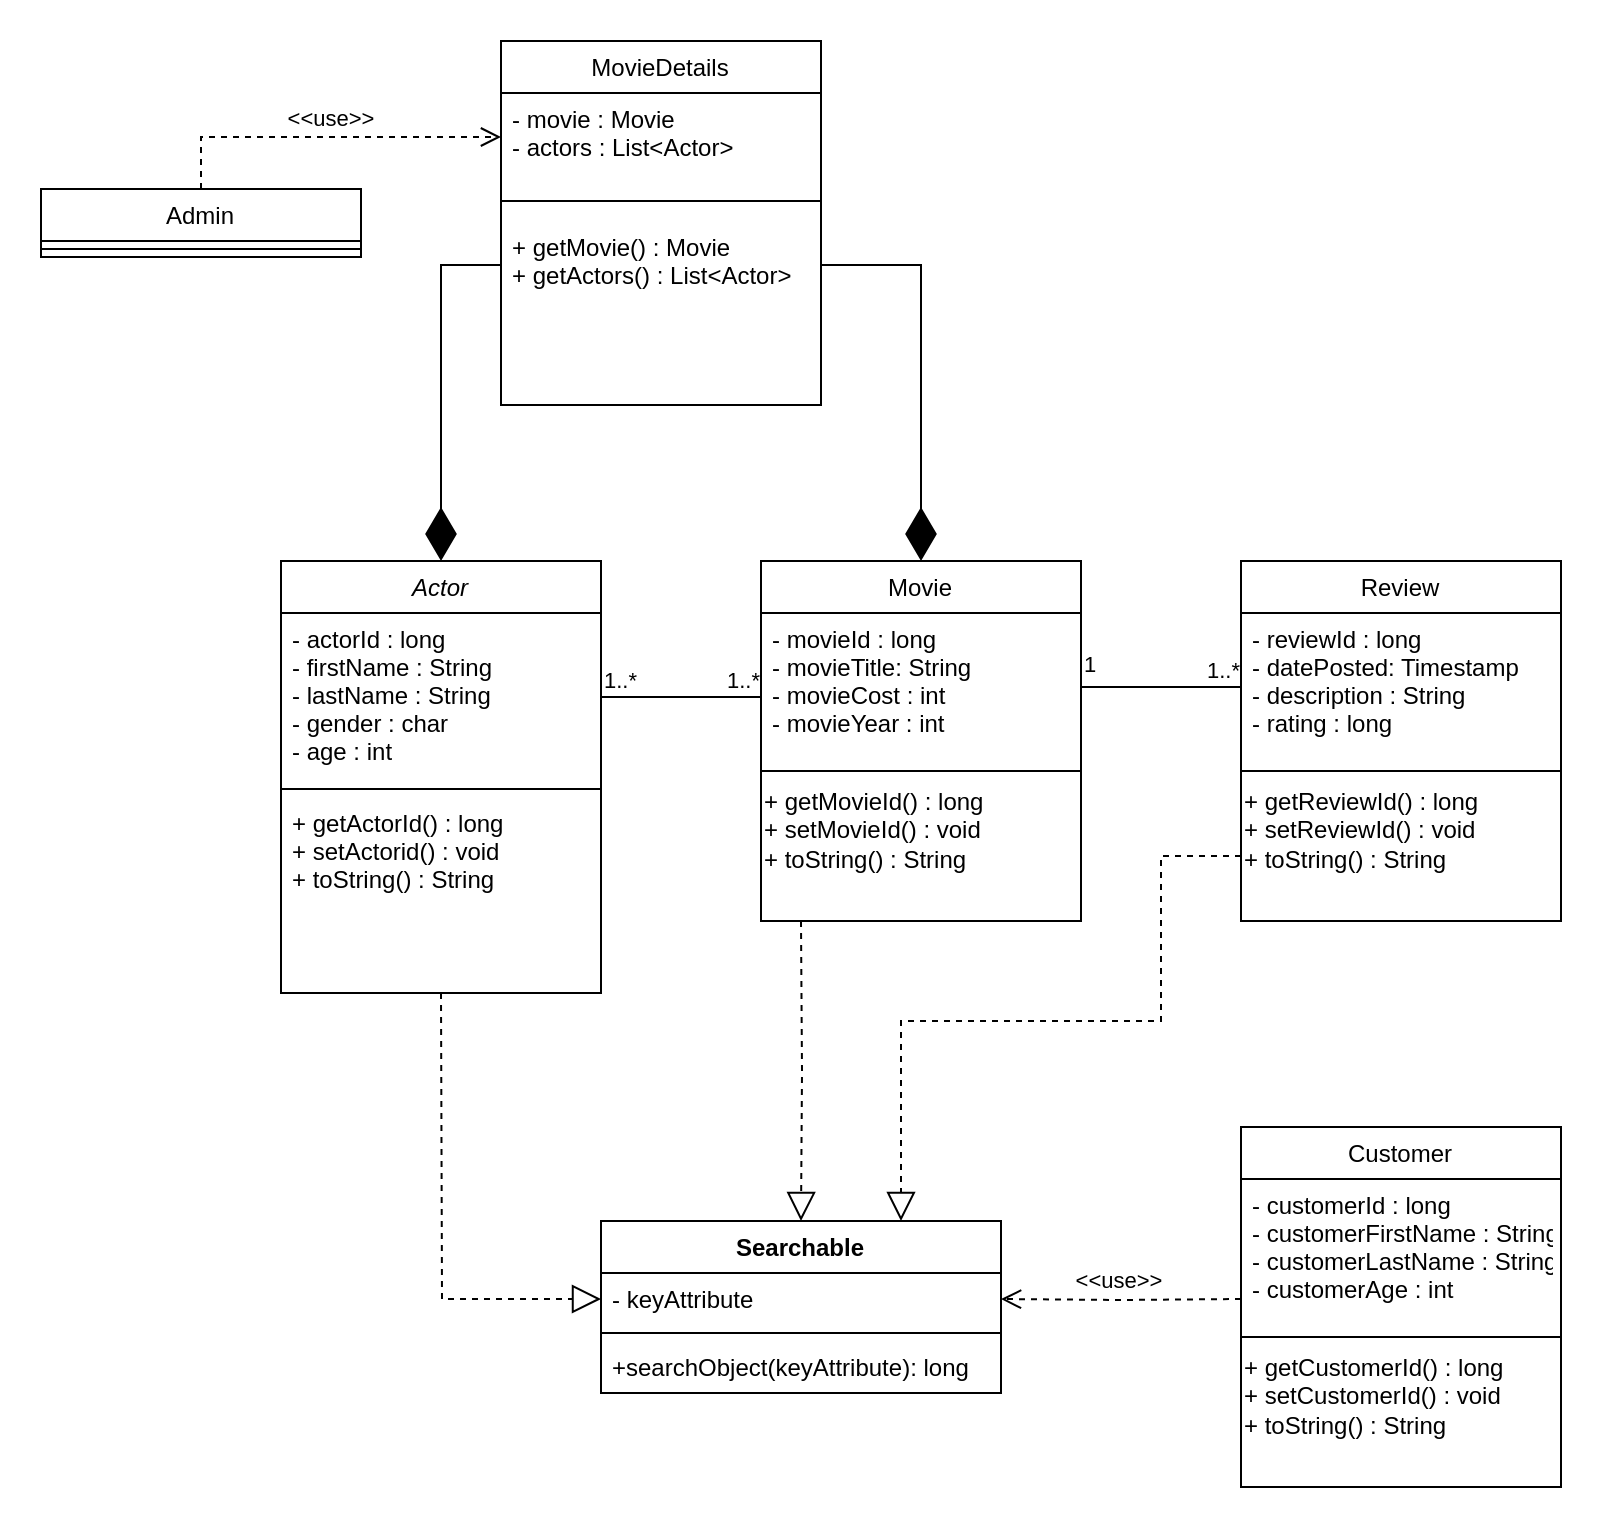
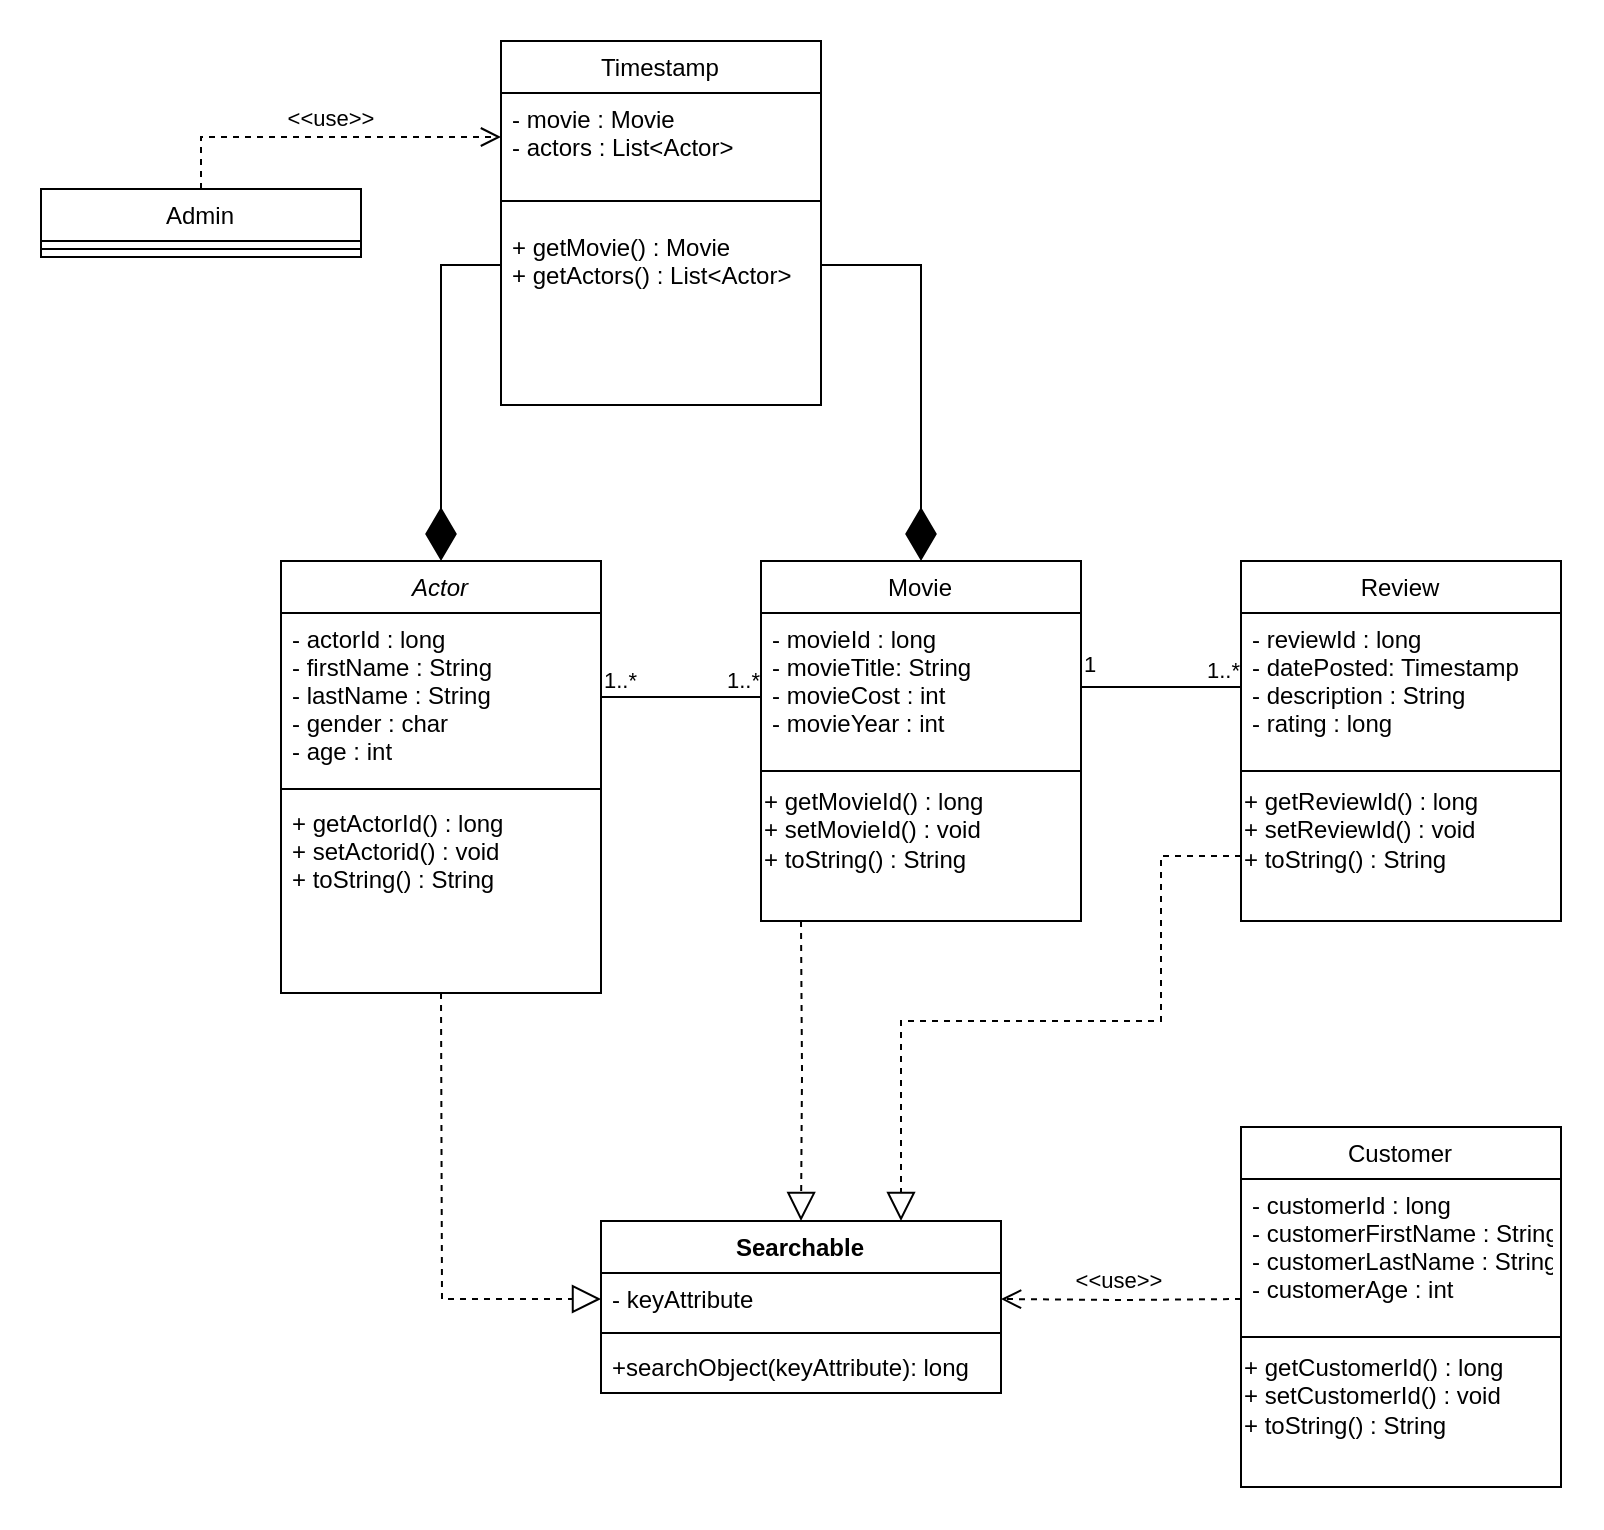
node "MovieDetails": label "MovieDetails" -> "Timestamp"
